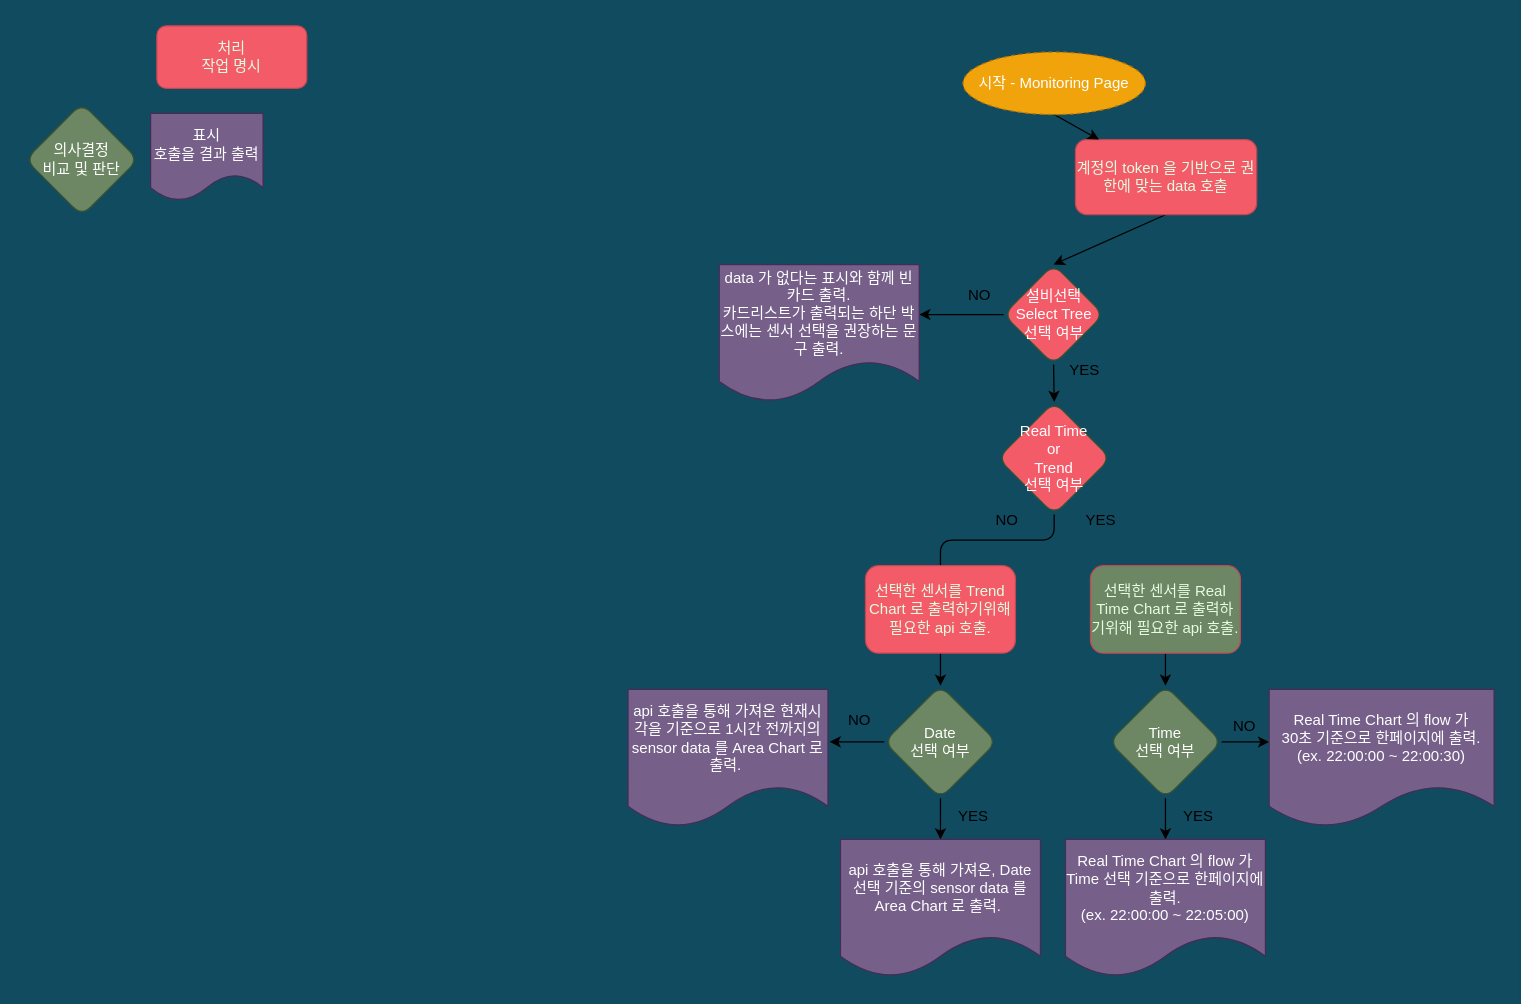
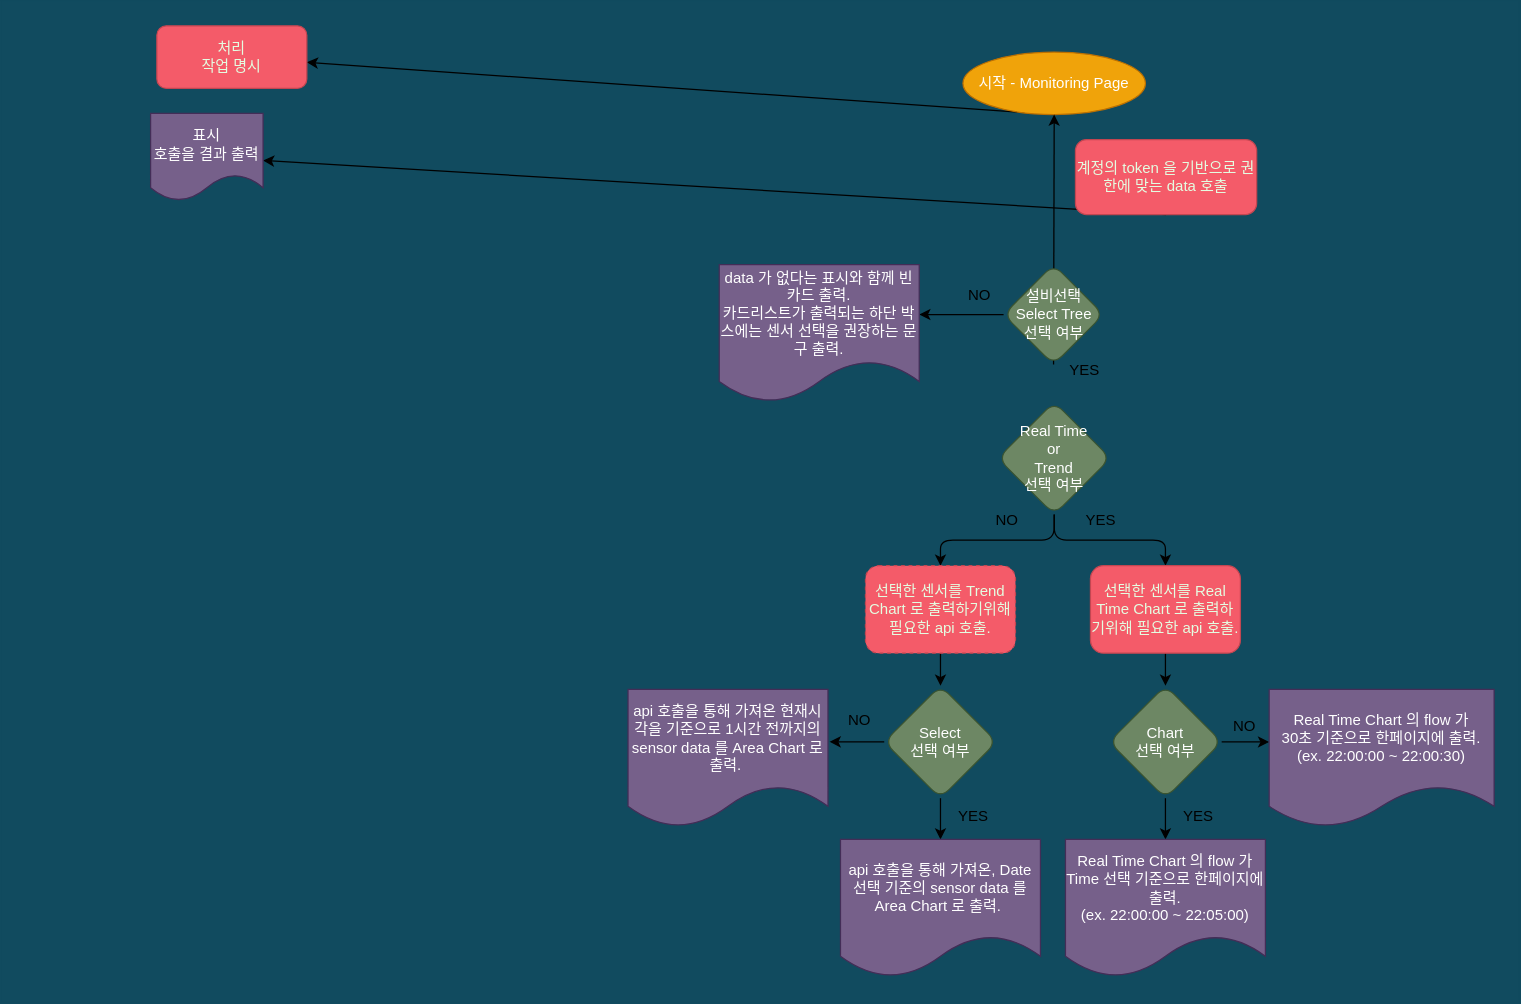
node "시작 - Monitoring Page": style dashed -> solid
edge "시작 - Monitoring Page" -> "계정의 token 을 기반으로 권한에 맞는 data 호출": now "시작 - Monitoring Page" -> "처리 작업 명시"
node "의사결정 비교 및 판단": removed
edge "계정의 token 을 기반으로 권한에 맞는 data 호출" -> "설비선택 Select Tree 선택 여부": now "계정의 token 을 기반으로 권한에 맞는 data 호출" -> "표시 호출을 결과 출력"
node "설비선택 Select Tree 선택 여부": fillcolor #f45b69 -> #6d8764
edge "설비선택 Select Tree 선택 여부" -> "Real Time or Trend 선택 여부": now "설비선택 Select Tree 선택 여부" -> "시작 - Monitoring Page"
node "Real Time or Trend 선택 여부": fillcolor #f45b69 -> #6d8764
edge "Real Time or Trend 선택 여부" -> "선택한 센서를 Real Time Chart 로 출력하기위해 필요한 api 호출.": added
edge "Real Time or Trend 선택 여부" -- "선택한 센서를 Trend Chart 로 출력하기위해 필요한 api 호출.": arrowhead none -> classic
node "선택한 센서를 Trend Chart 로 출력하기위해 필요한 api 호출.": style solid -> dashed
node "선택한 센서를 Real Time Chart 로 출력하기위해 필요한 api 호출.": fillcolor #6d8764 -> #f45b69
node "Date 선택 여부": label "Date 선택 여부" -> "Select 선택 여부"
node "Time 선택 여부": label "Time 선택 여부" -> "Chart 선택 여부"
